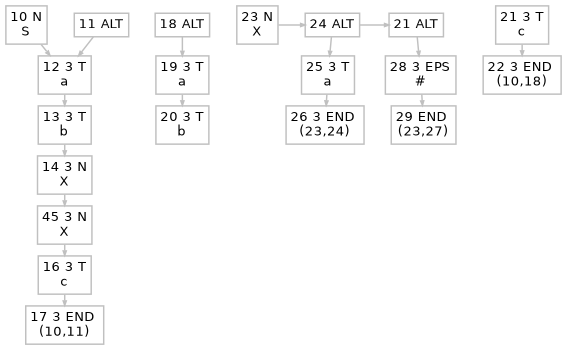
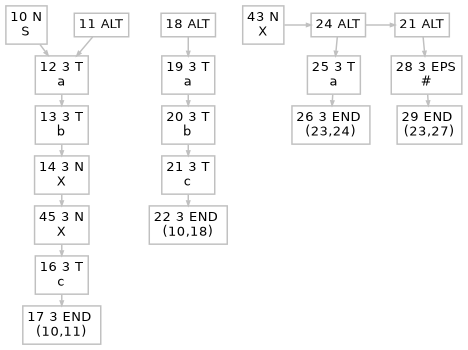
node "23 N X": label "23 N X" -> "43 N X"
edge "20 3 T b" -> "21 3 T c": added
